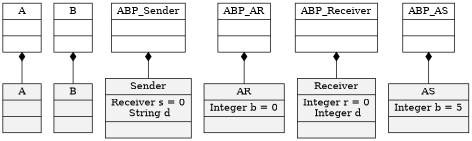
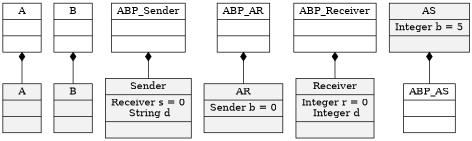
edge "AS" -> "ABP_AS": reversed
node "AR": text "Integer b = 0" -> "Sender b = 0"
